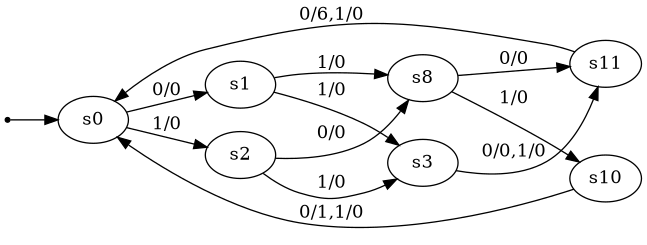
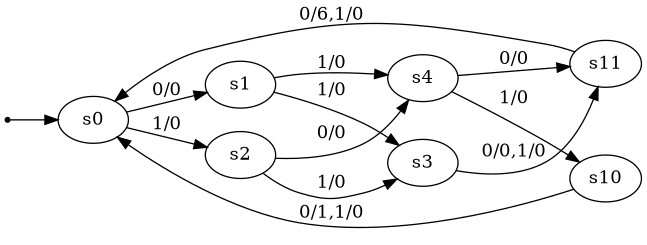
node "s8": label "s8" -> "s4"
